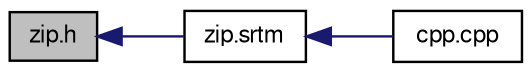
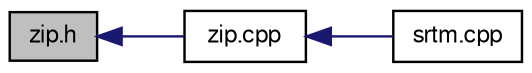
node "zip.srtm": label "zip.srtm" -> "zip.cpp"
node "cpp.cpp": label "cpp.cpp" -> "srtm.cpp"
